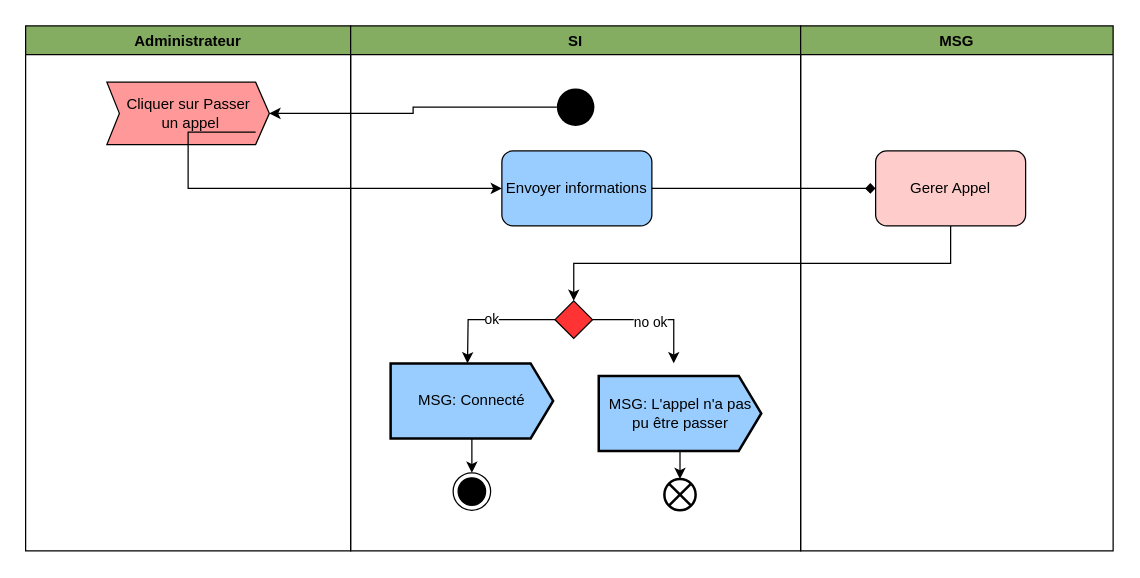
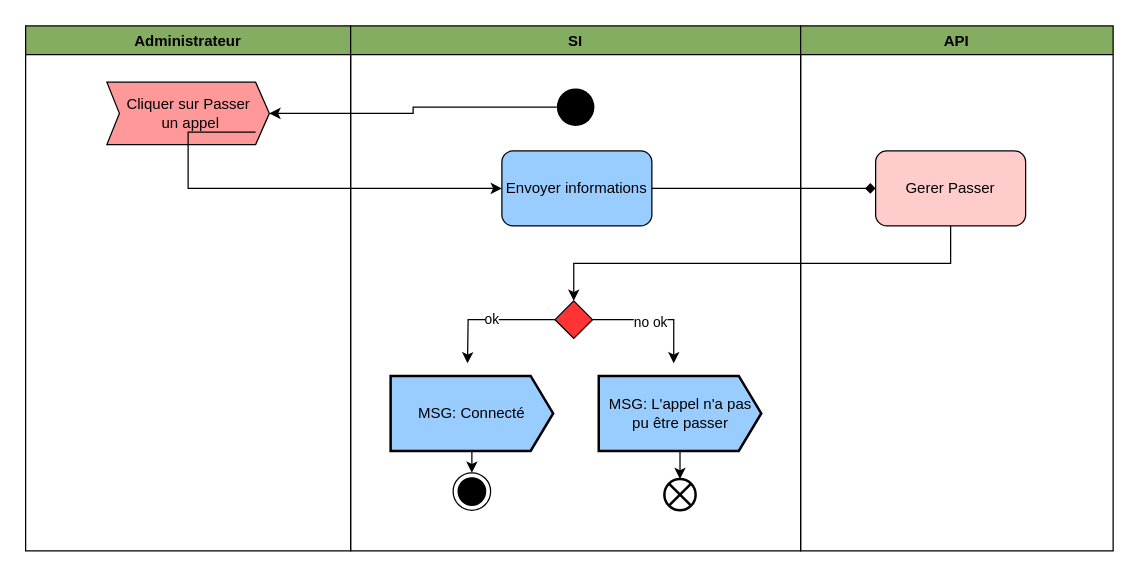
node "MSG": label "MSG" -> "API"
node "Gerer Appel": label "Gerer Appel" -> "Gerer Passer"
node "MSG: Connecté": moved (472, 401) -> (472, 413)
